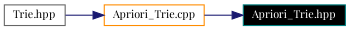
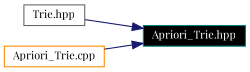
edge "Trie.hpp" -> "Apriori_Trie.cpp": now "Trie.hpp" -> "Apriori_Trie.hpp"
